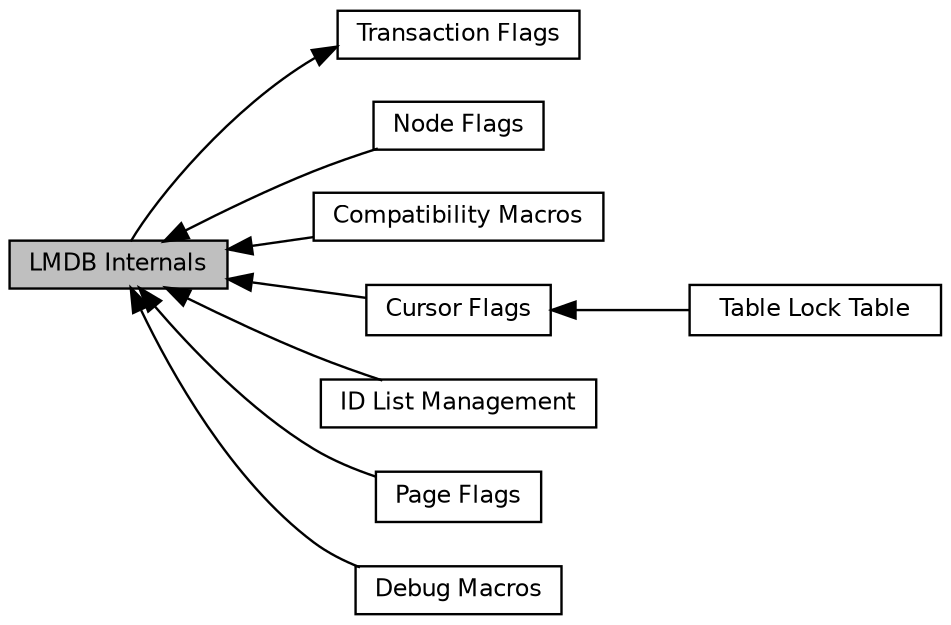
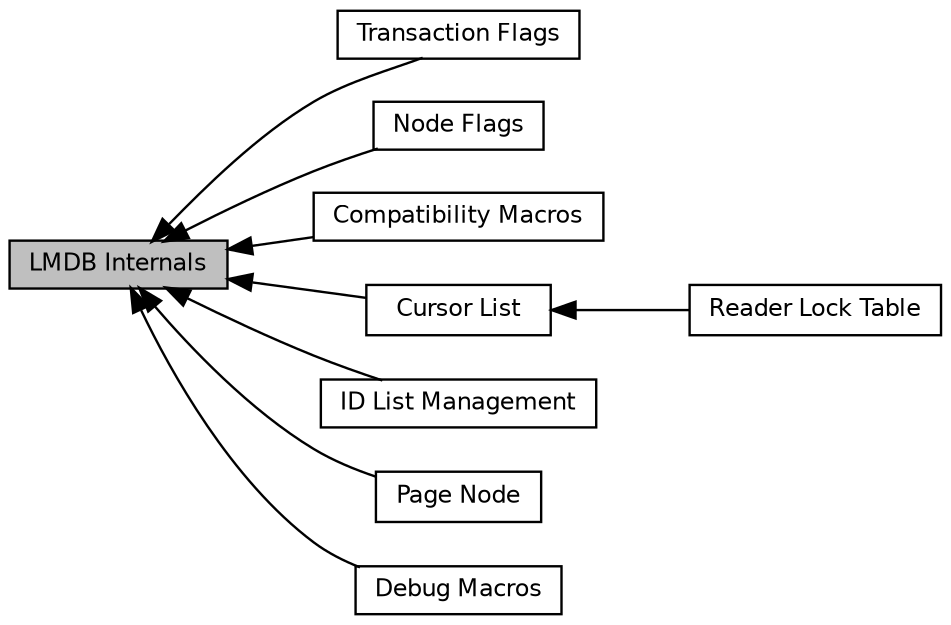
edge "LMDB Internals" -> "Transaction Flags": reversed
node "Cursor Flags": label "Cursor Flags" -> "Cursor List"
node "Table Lock Table": label "Table Lock Table" -> "Reader Lock Table"
node "Page Flags": label "Page Flags" -> "Page Node"
